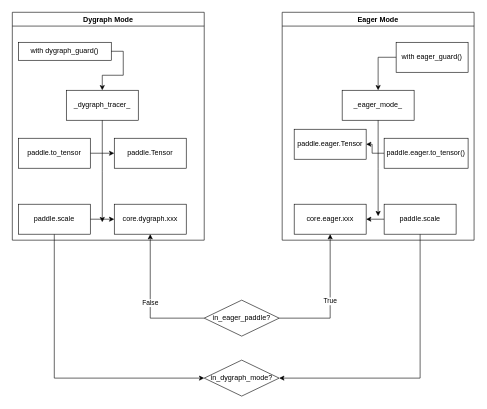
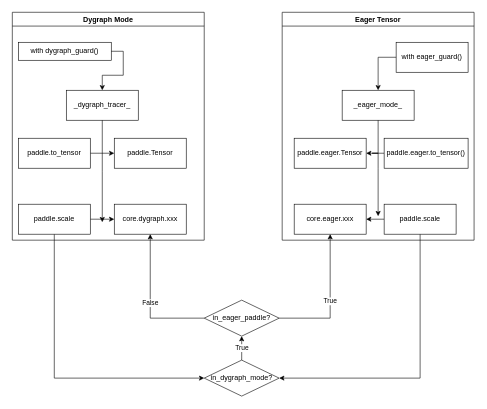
node "Eager Mode": label "Eager Mode" -> "Eager Tensor"
node "paddle.eager.Tensor": moved (330, 144) -> (330, 153)
edge "in_dygraph_mode?" -> "in_eager_paddle?": added, label "True"
